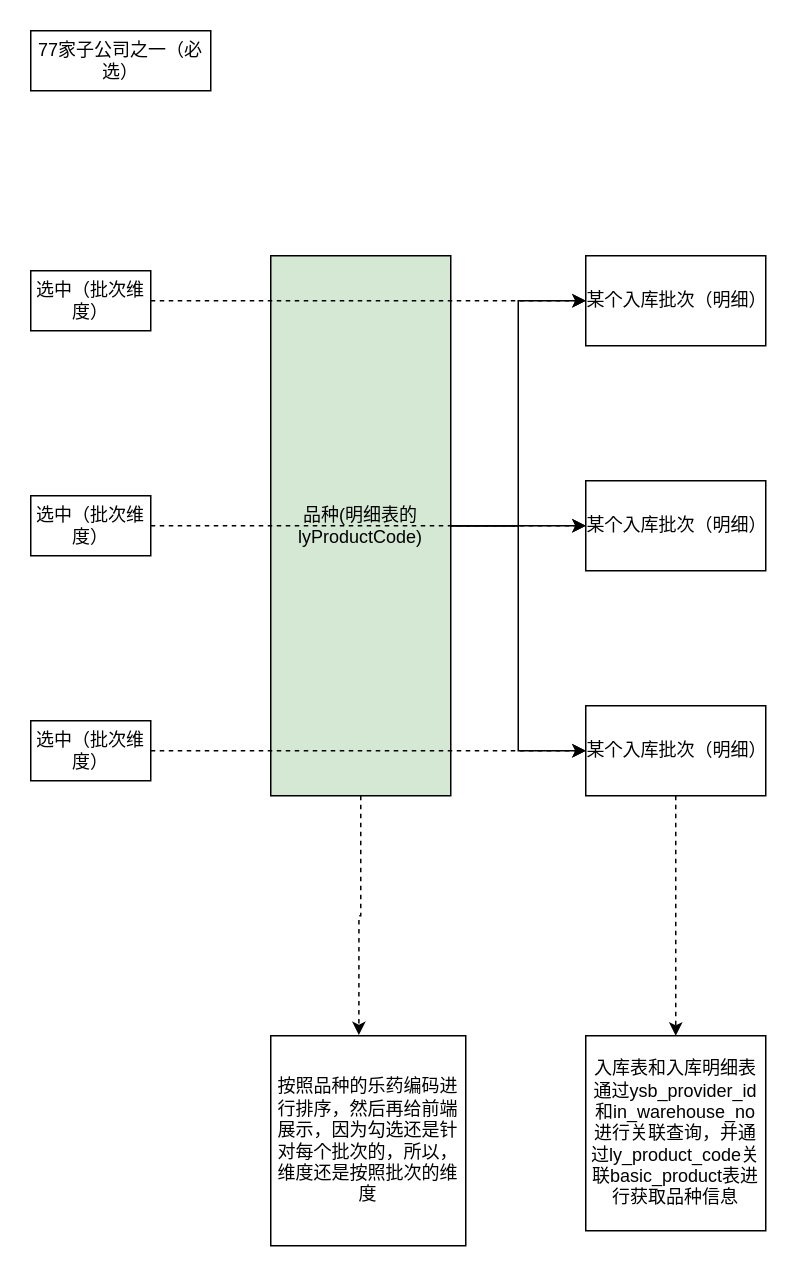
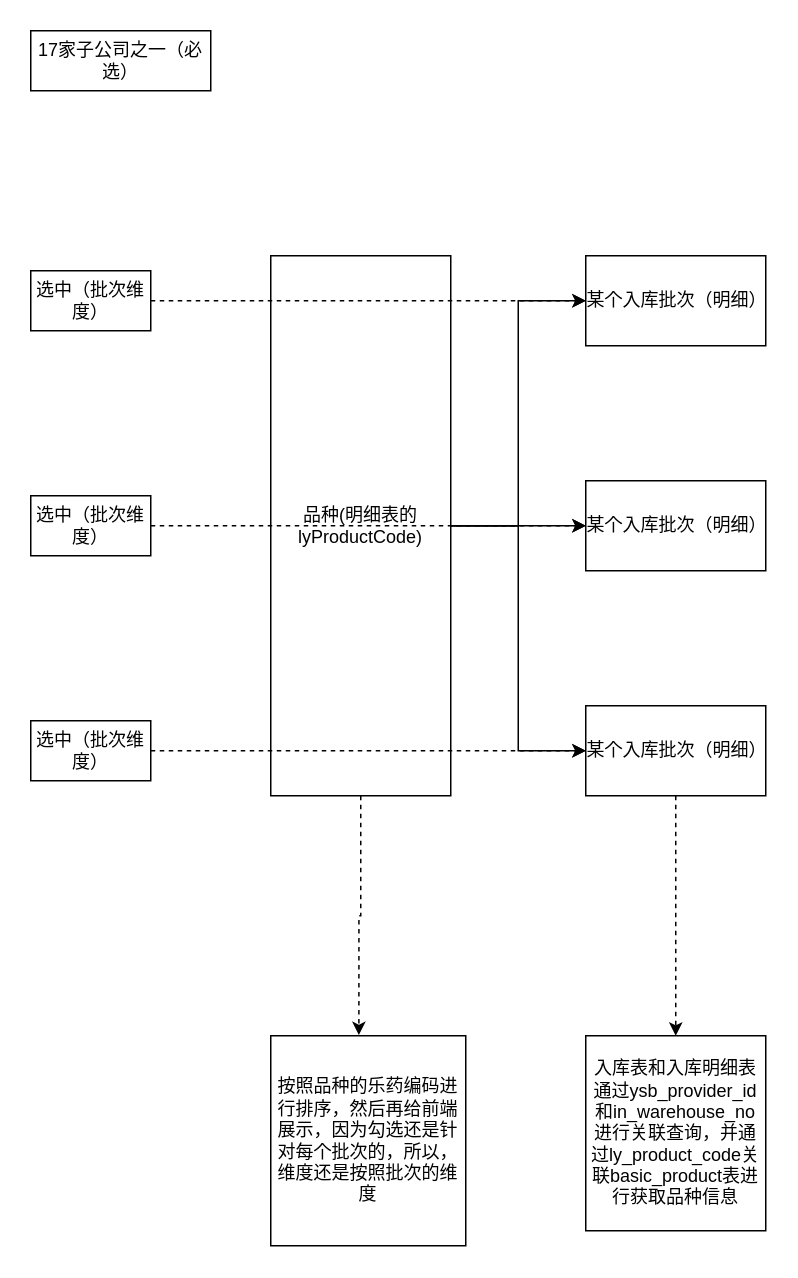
node "77家子公司之一（必选）": label "77家子公司之一（必选）" -> "17家子公司之一（必选）"
node "品种(明细表的lyProductCode)": fillcolor #d5e8d4 -> #ffffff
